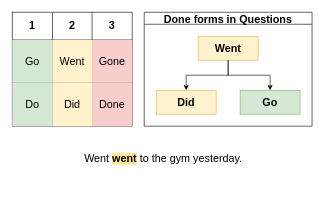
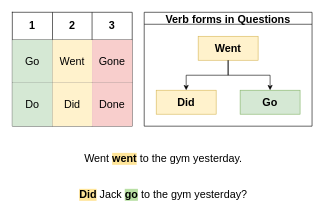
node "Done forms in Questions": label "Done forms in Questions" -> "Verb forms in Questions"
node "Did Jack go to the gym yesterday?": added
